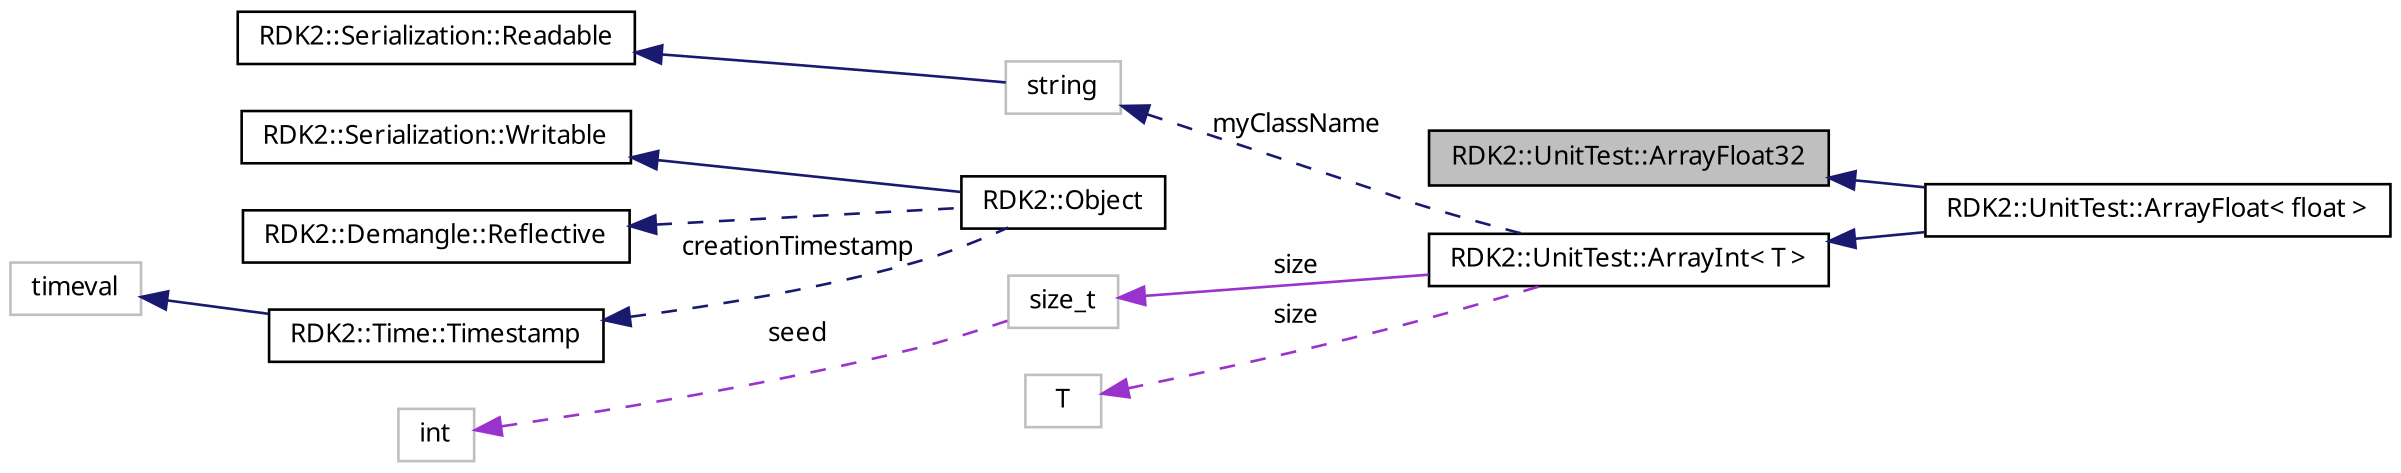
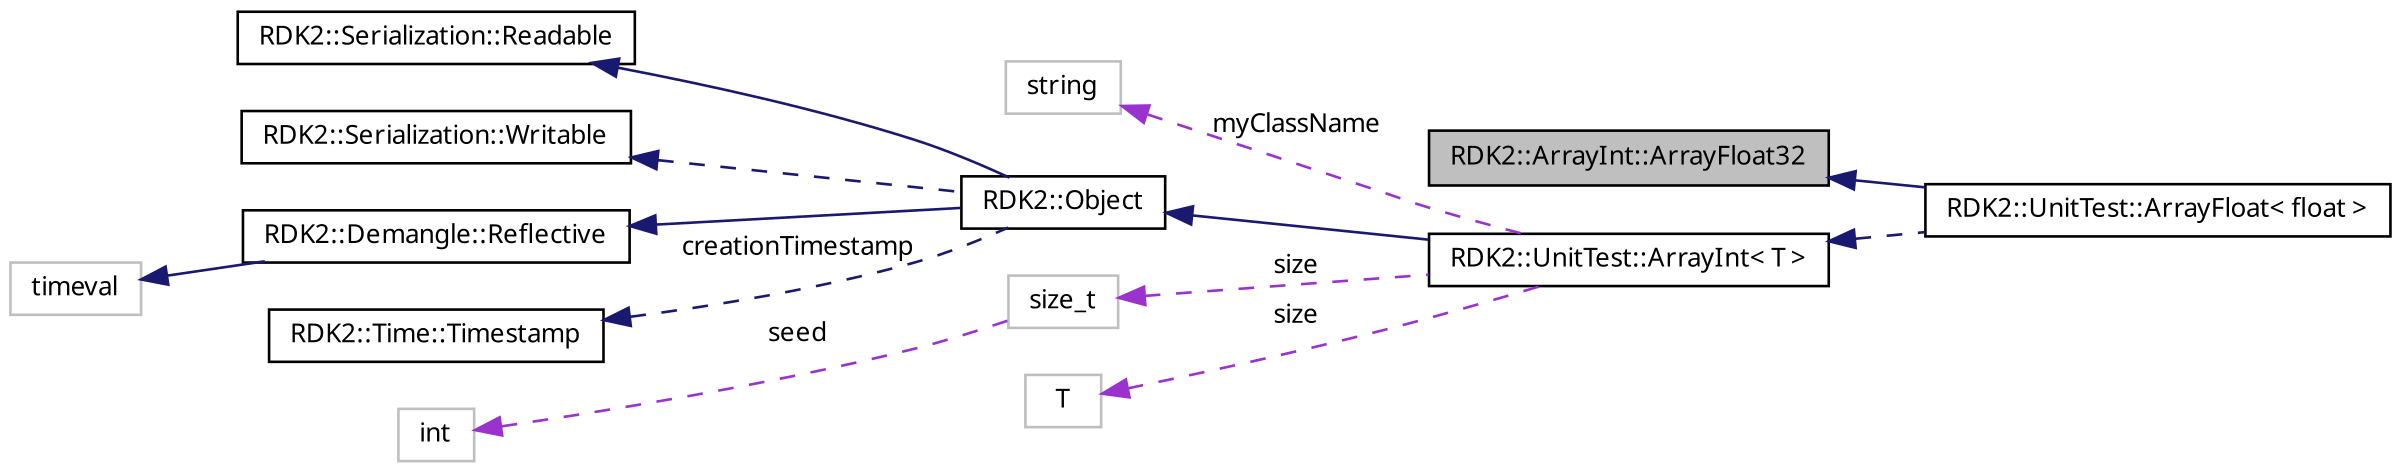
edge "string" -> "RDK2::Serialization::Readable": now "RDK2::Object" -> "RDK2::Serialization::Readable"
node "RDK2::UnitTest::ArrayFloat32": label "RDK2::UnitTest::ArrayFloat32" -> "RDK2::ArrayInt::ArrayFloat32"
edge "RDK2::Object" -> "RDK2::Serialization::Writable": style solid -> dashed
edge "RDK2::UnitTest::ArrayInt< T >" -> "string": color midnightblue -> darkorchid3
edge "RDK2::Object" -> "RDK2::Demangle::Reflective": style dashed -> solid
edge "RDK2::UnitTest::ArrayInt< T >" -> "RDK2::Object": added
edge "RDK2::UnitTest::ArrayFloat< float >" -> "RDK2::UnitTest::ArrayInt< T >": style solid -> dashed
edge "RDK2::UnitTest::ArrayInt< T >" -> "size_t": style solid -> dashed
edge "RDK2::Time::Timestamp" -> "timeval": now "RDK2::Demangle::Reflective" -> "timeval"
